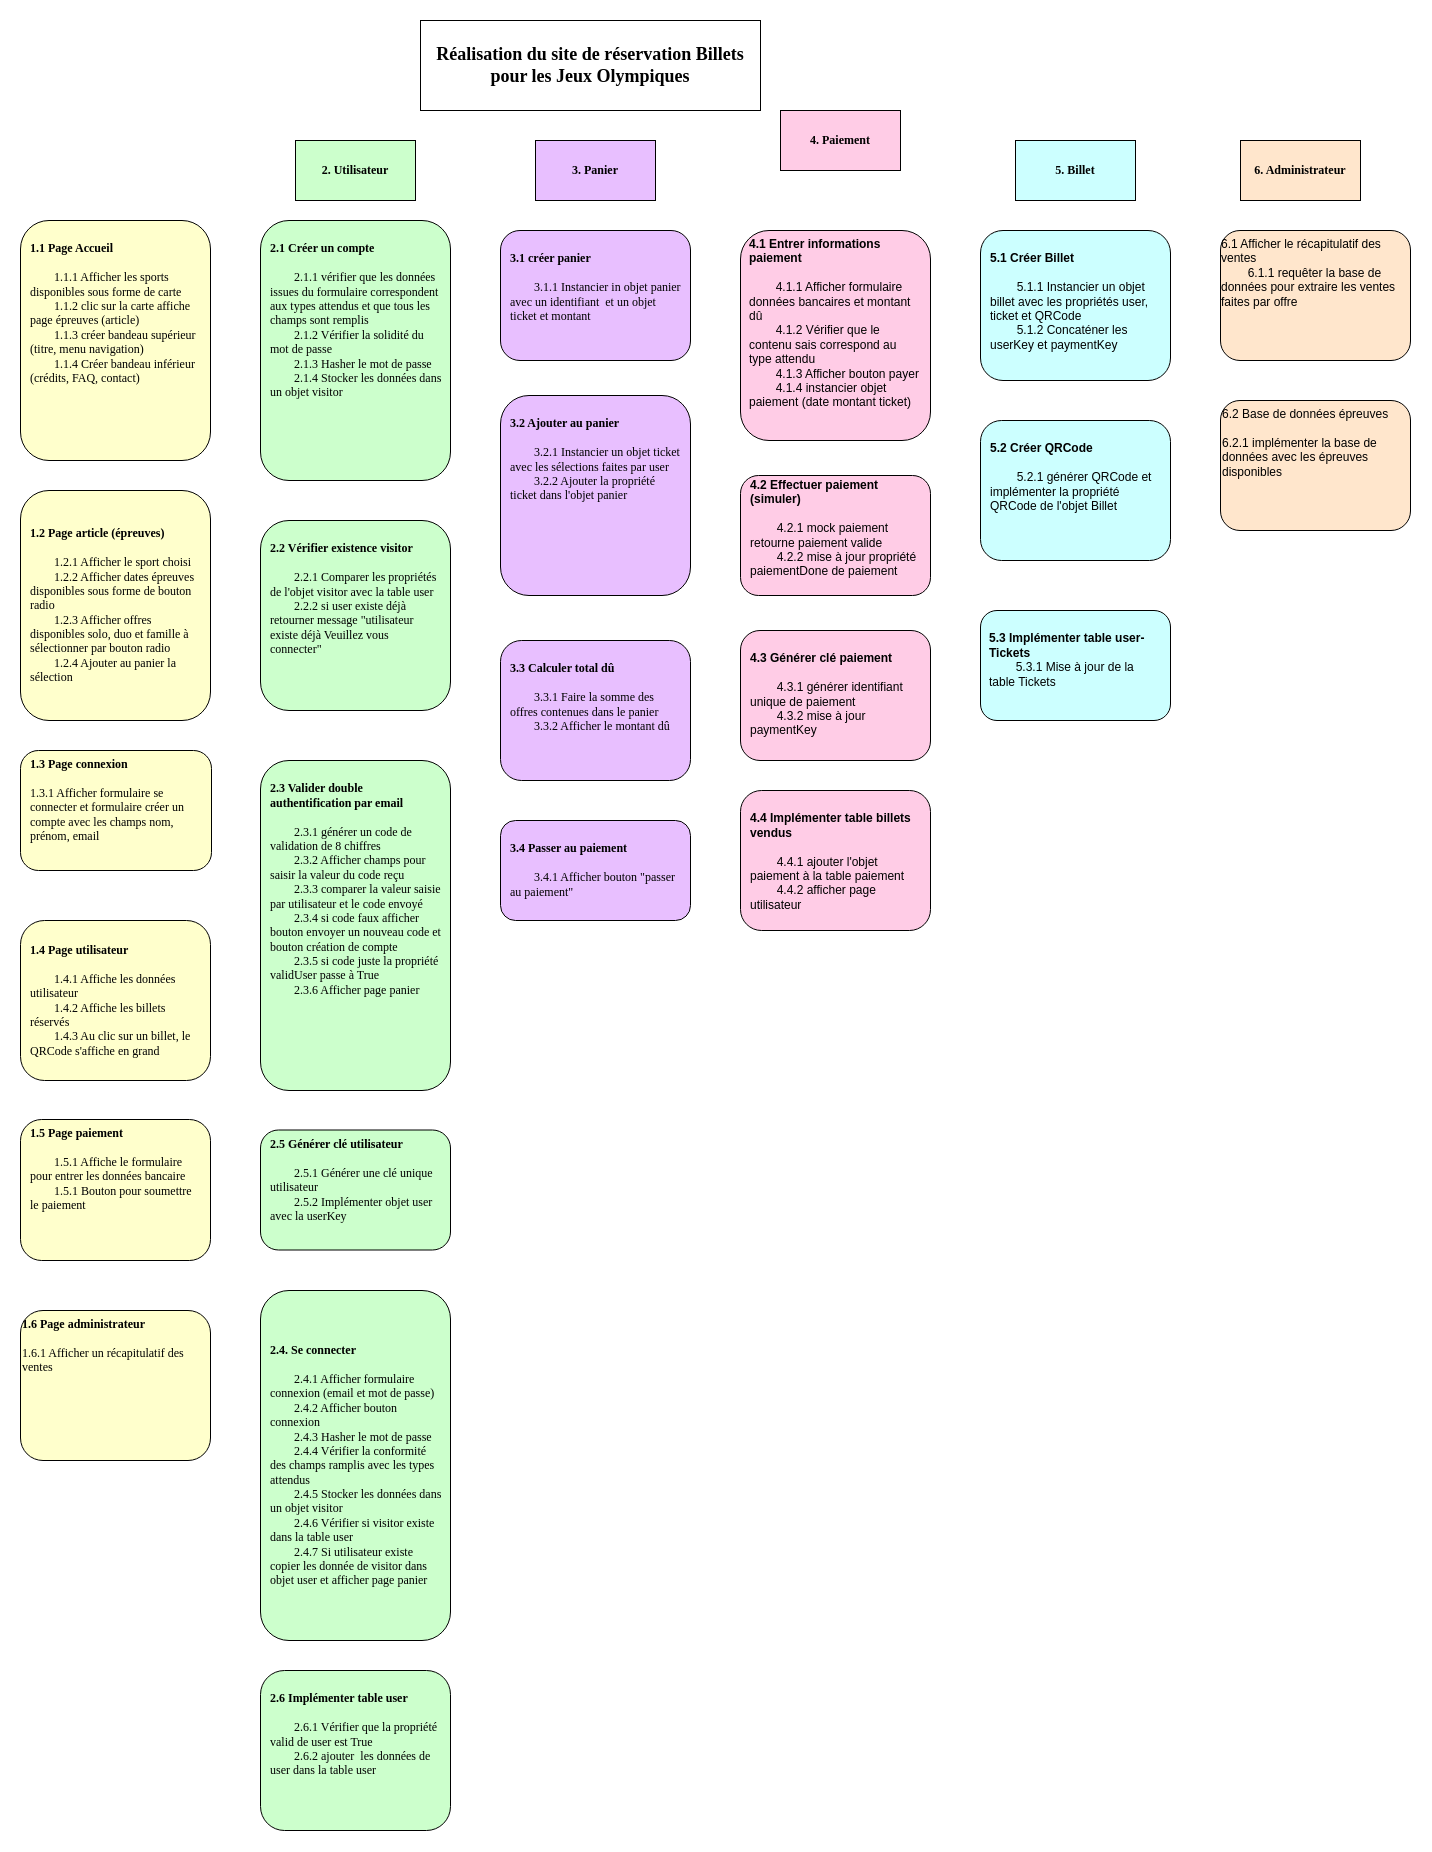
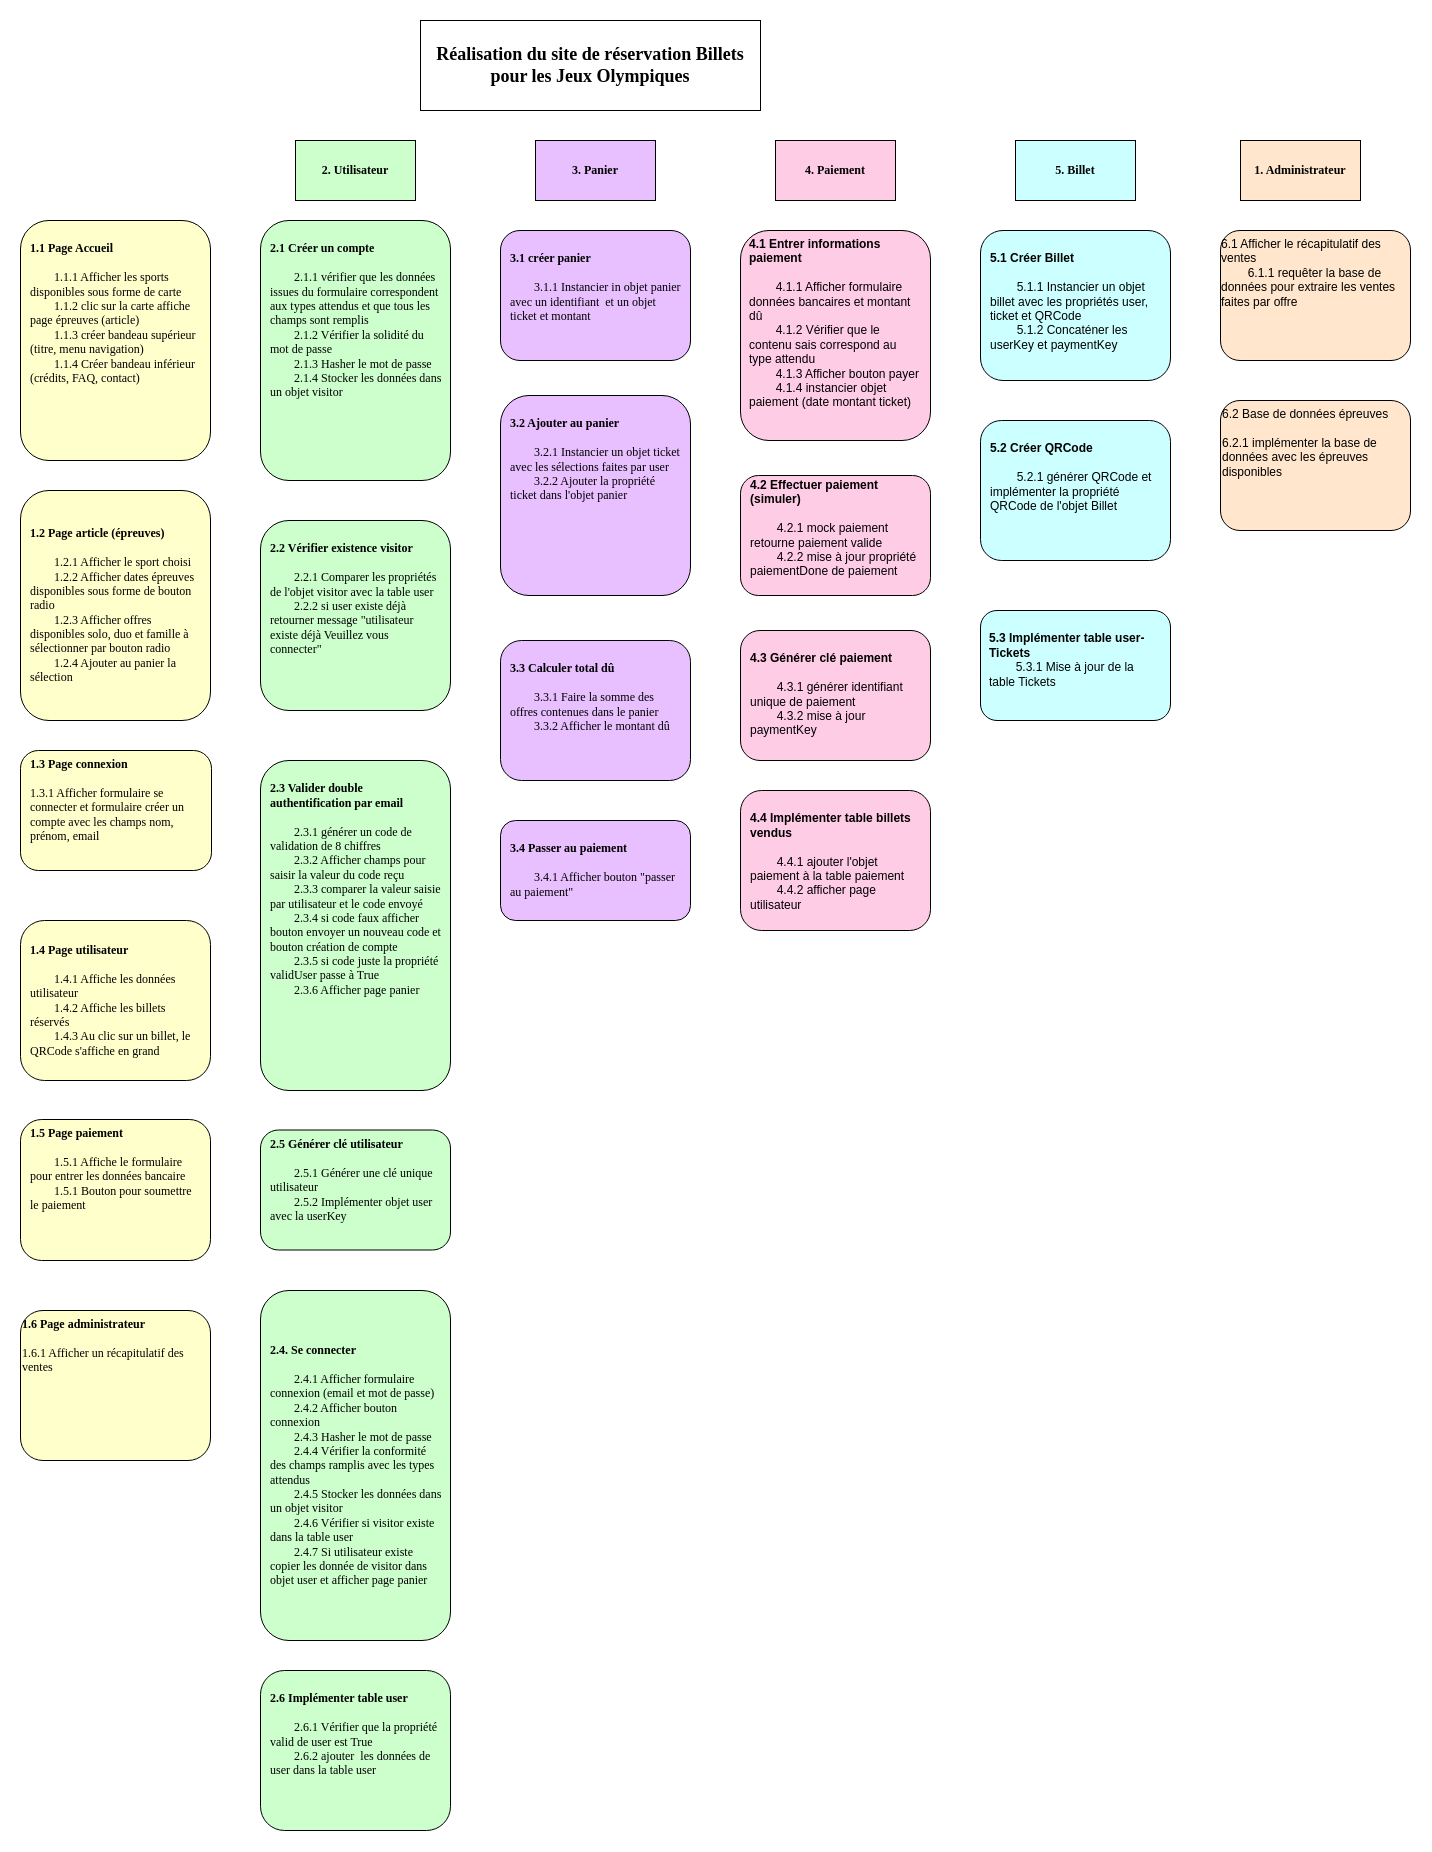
node "4. Paiement": moved (841, 141) -> (836, 171)
node "6. Administrateur": label "6. Administrateur" -> "1. Administrateur"
